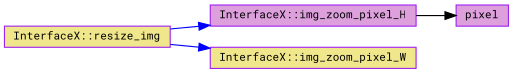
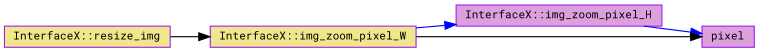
edge "InterfaceX::img_zoom_pixel_H" -> "pixel": color black -> blue
edge "InterfaceX::resize_img" -> "InterfaceX::img_zoom_pixel_H": now "InterfaceX::img_zoom_pixel_W" -> "InterfaceX::img_zoom_pixel_H"
edge "InterfaceX::img_zoom_pixel_W" -> "pixel": added
edge "InterfaceX::resize_img" -> "InterfaceX::img_zoom_pixel_W": color blue -> black
